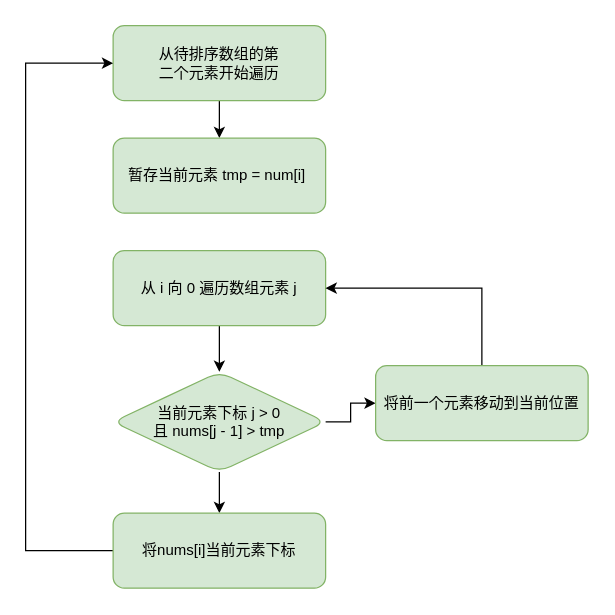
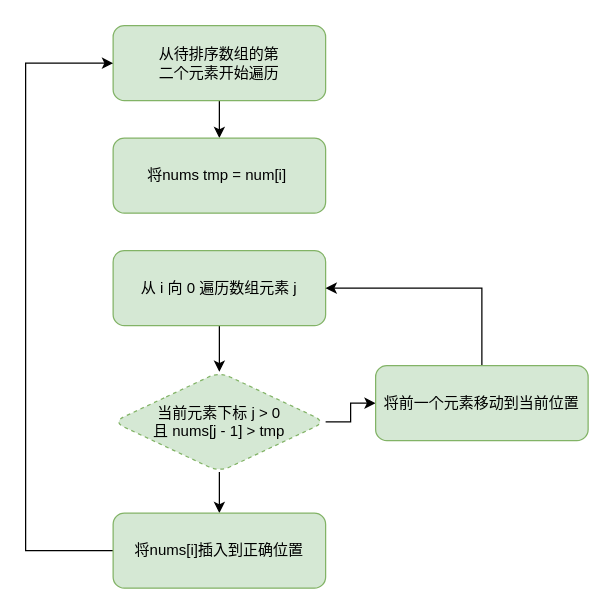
node "暂存当前元素 tmp = num[i]": label "暂存当前元素 tmp = num[i]" -> "将nums tmp = num[i]"
node "当前元素下标 j > 0 且 nums[j - 1] > tmp": style solid -> dashed
node "将nums[i]当前元素下标": label "将nums[i]当前元素下标" -> "将nums[i]插入到正确位置"
